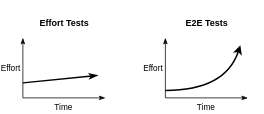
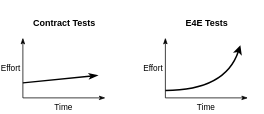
node "Effort Tests": label "Effort Tests" -> "Contract Tests"
node "E2E Tests": label "E2E Tests" -> "E4E Tests"
